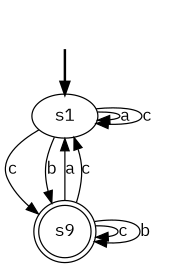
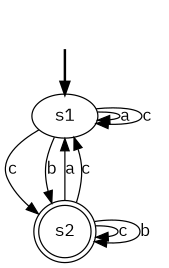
node "s9": label "s9" -> "s2"
